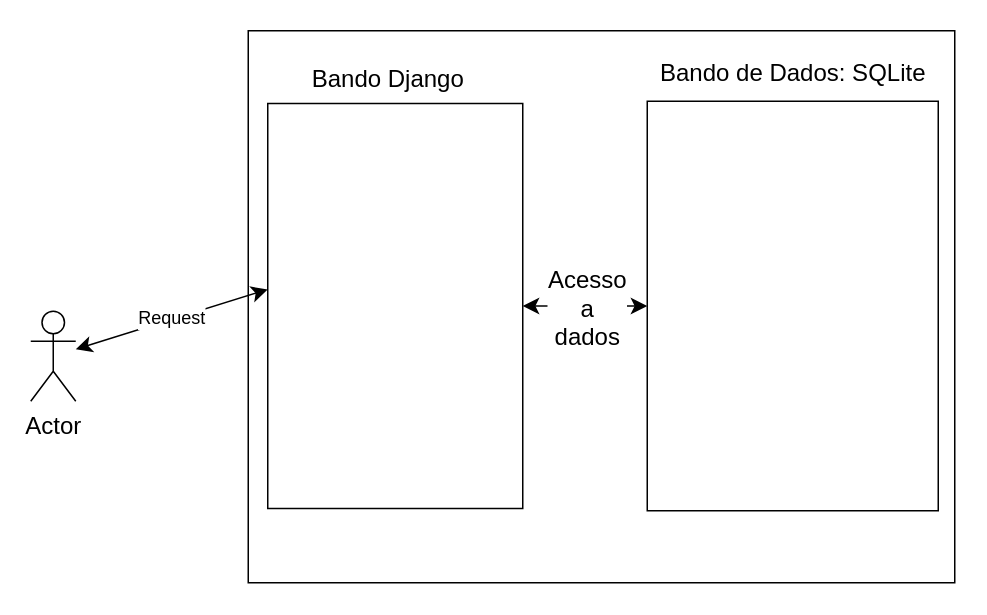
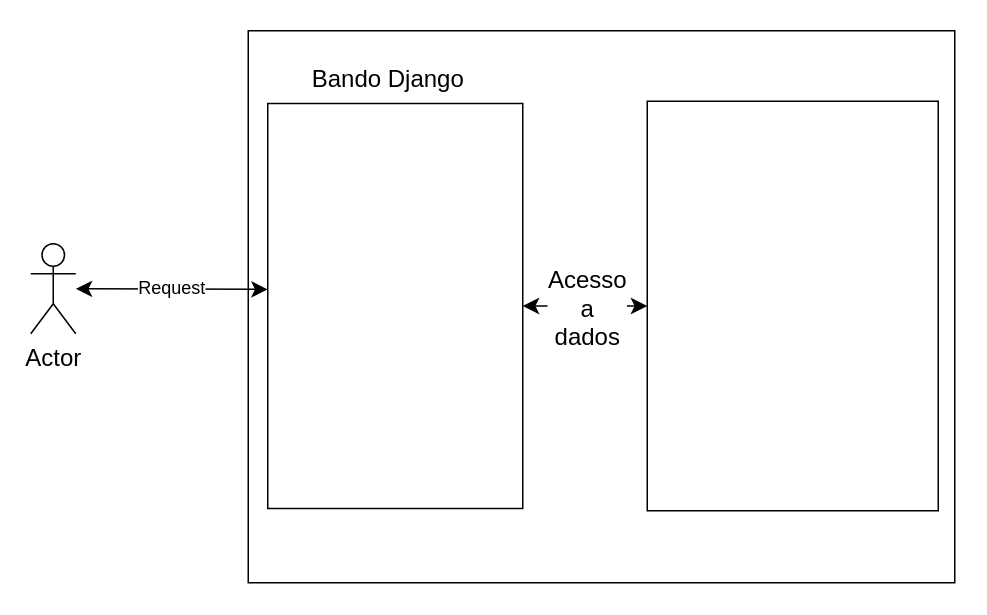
node "Bando de Dados: SQLite": removed
node "Actor": moved (53, 356) -> (53, 289)
